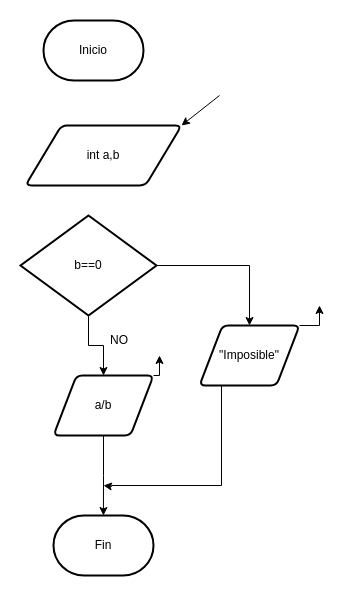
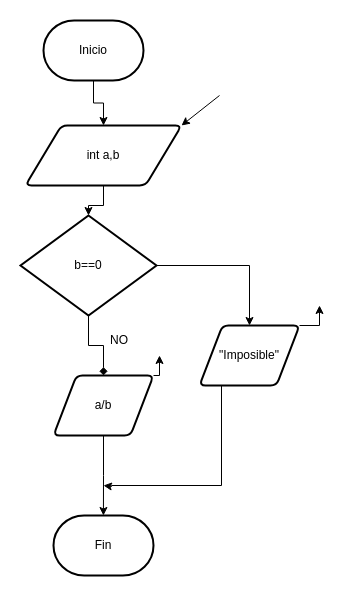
edge "Inicio" -> "int a,b": added
edge "int a,b" -> "b==0": added
edge "b==0" -> "a/b": arrowhead classic -> diamond
